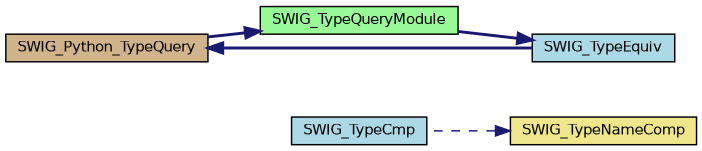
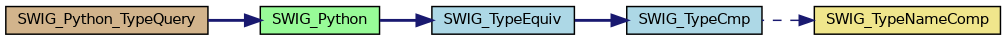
node "SWIG_TypeQueryModule": label "SWIG_TypeQueryModule" -> "SWIG_Python"
edge "SWIG_TypeEquiv" -> "SWIG_Python_TypeQuery": now "SWIG_TypeEquiv" -> "SWIG_TypeCmp"
